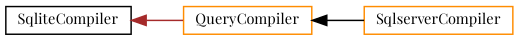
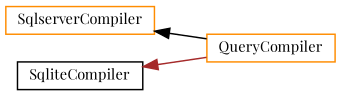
edge "SqlserverCompiler" -> "QueryCompiler": reversed
